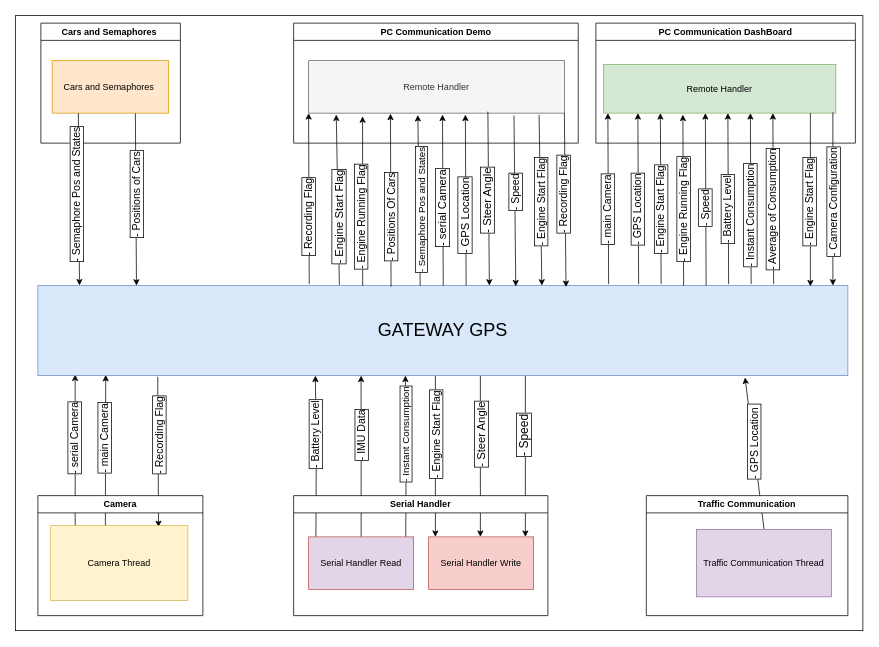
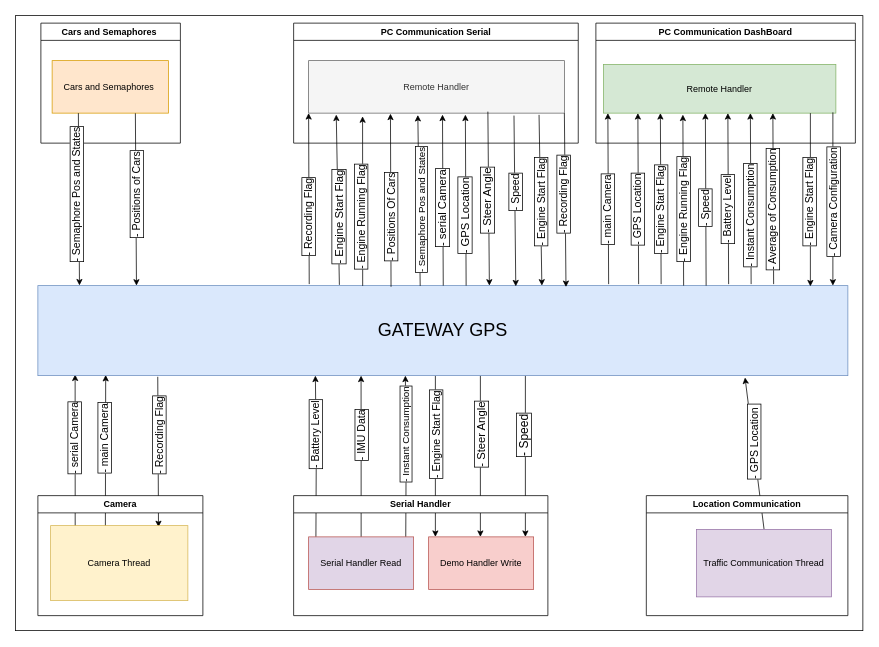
node "PC Communication Demo": label "PC Communication Demo" -> "PC Communication Serial"
node "Traffic Communication": label "Traffic Communication" -> "Location Communication"
node "Serial Handler Write": label "Serial Handler Write" -> "Demo Handler Write"
